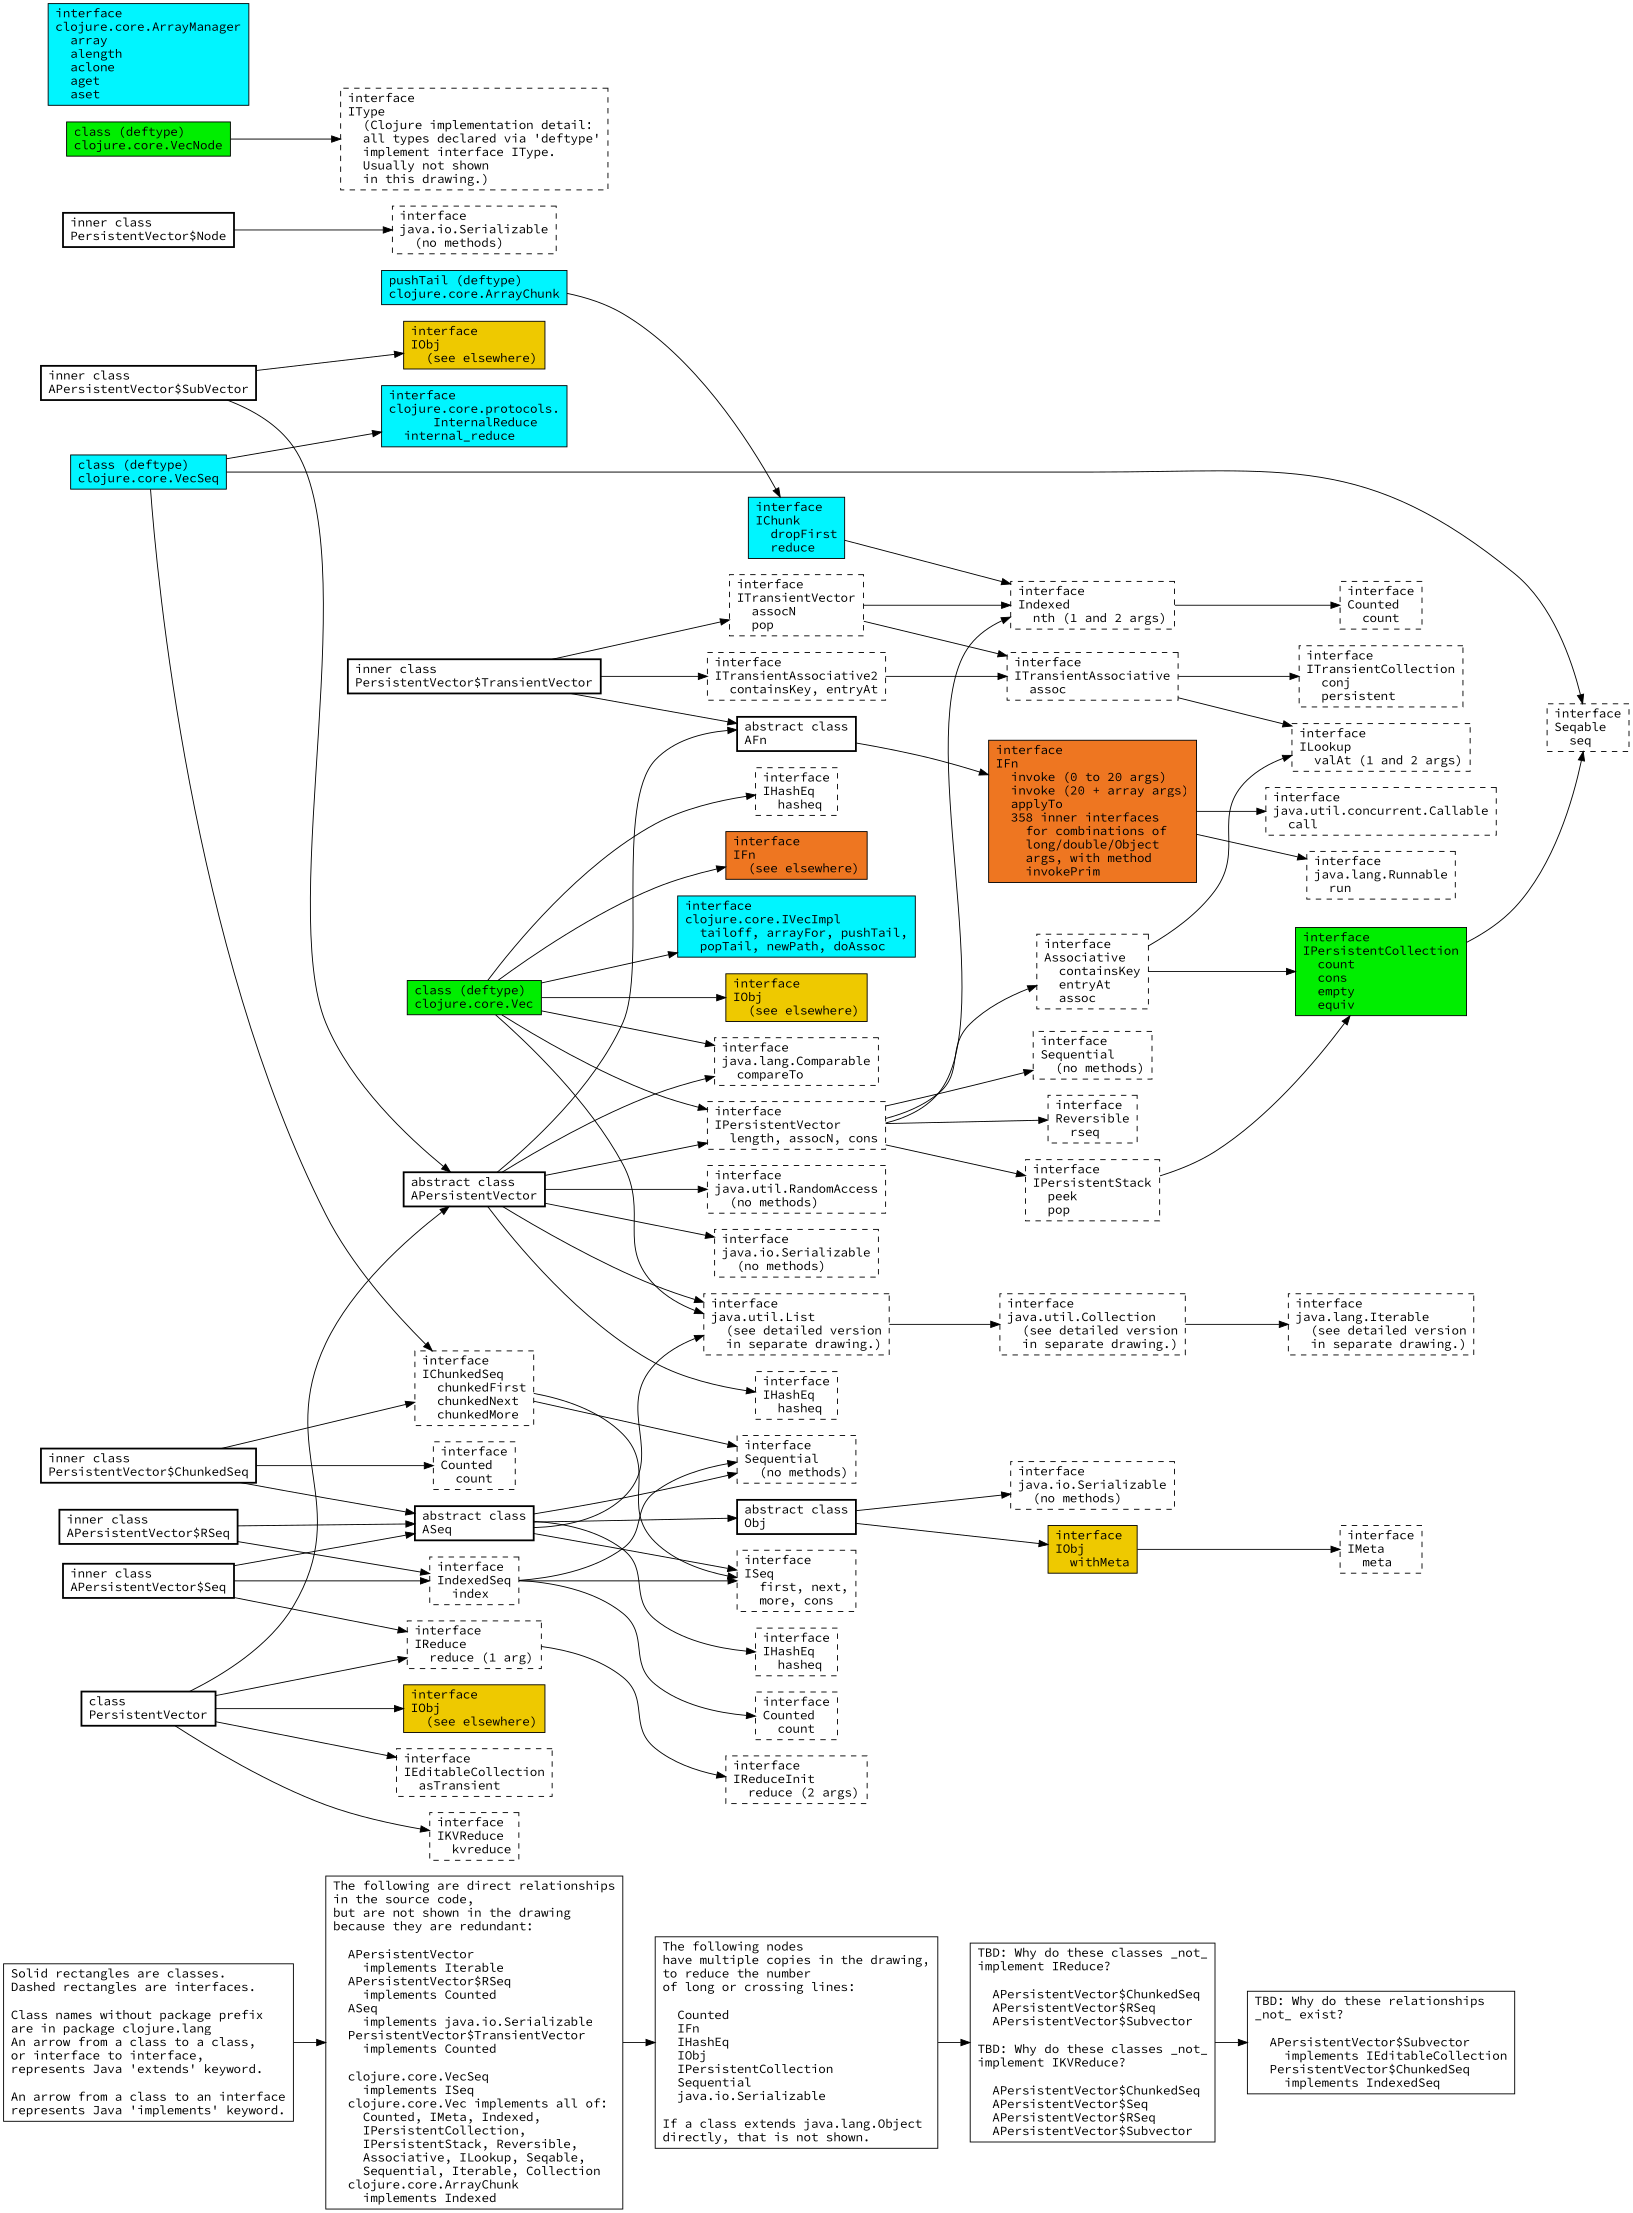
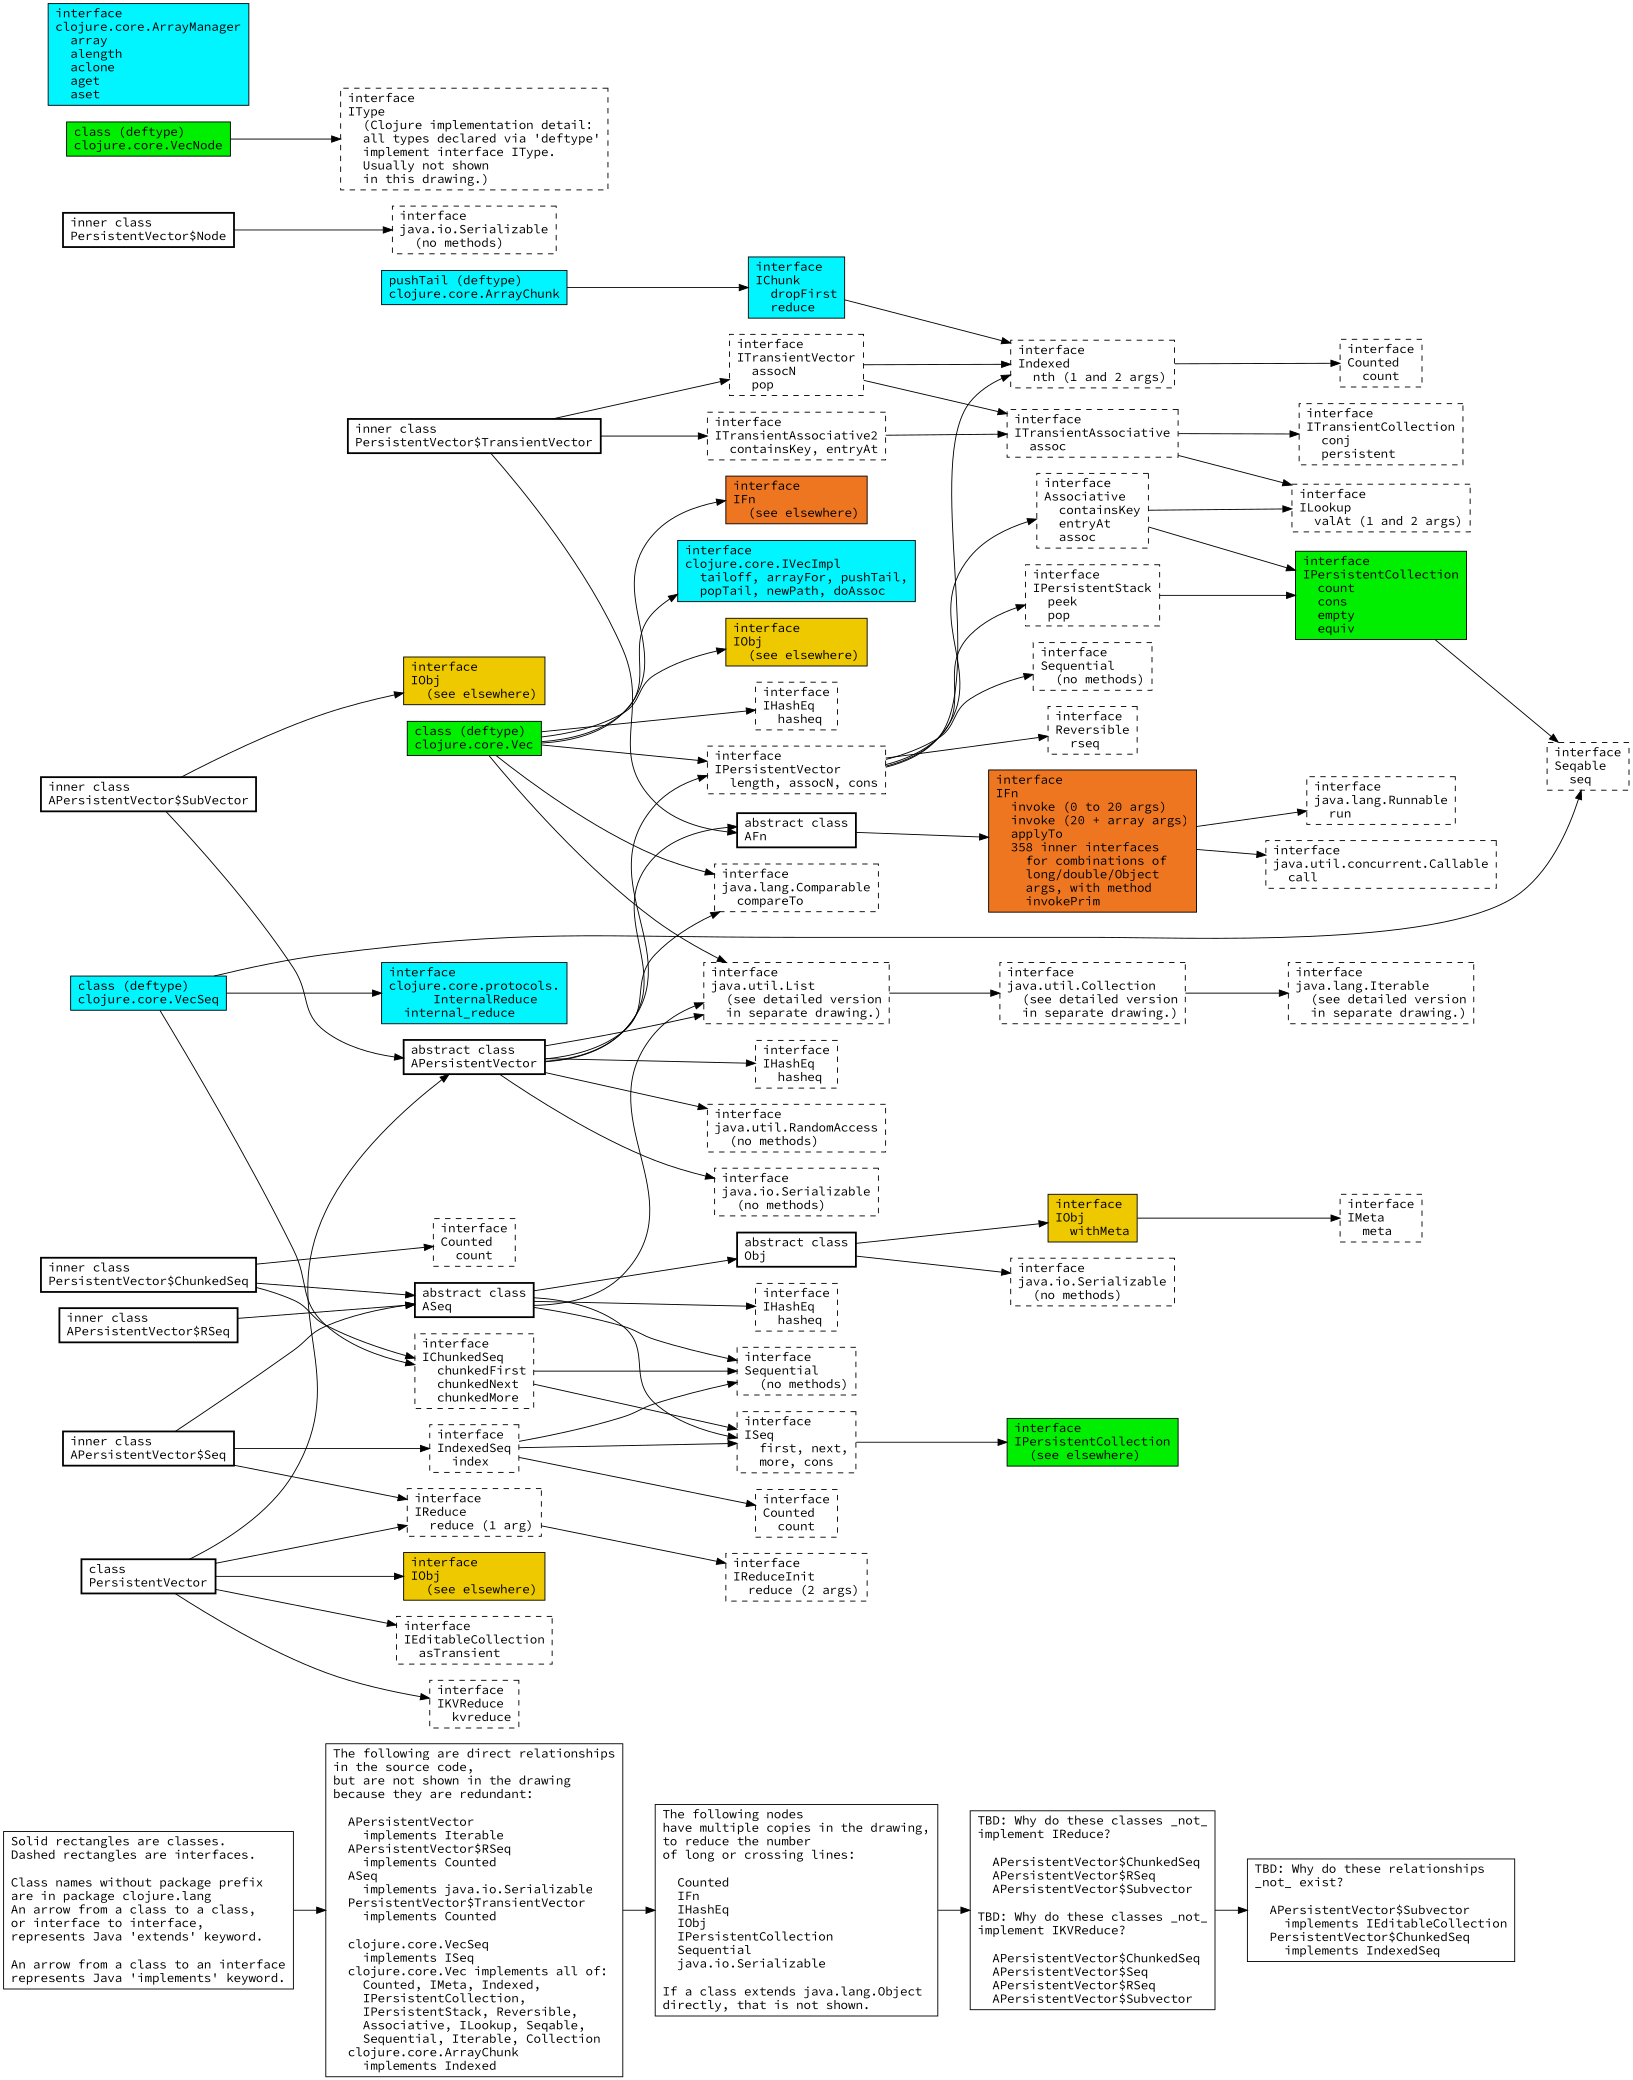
node "interface IPersistentCollection (see elsewhere)": added
edge "inner class APersistentVector$RSeq" -> "interface IndexedSeq index": removed
